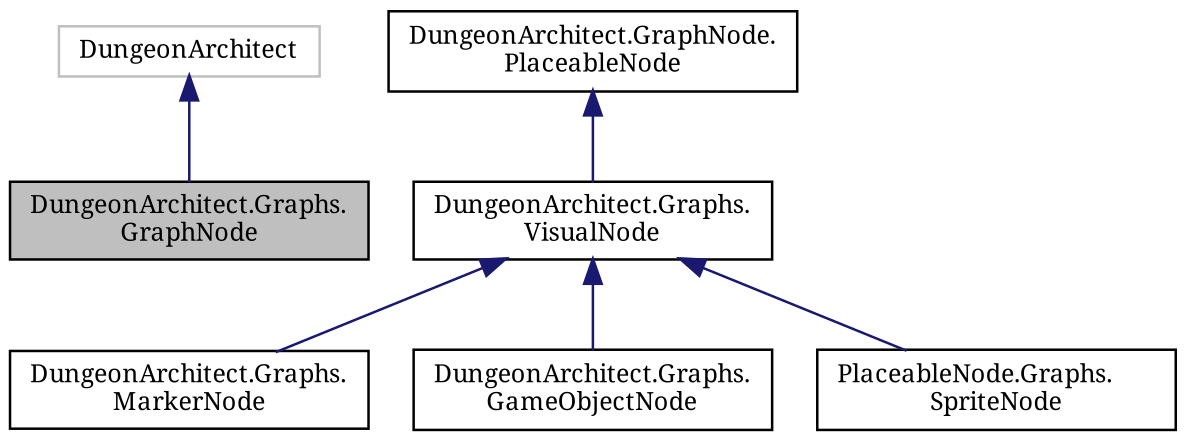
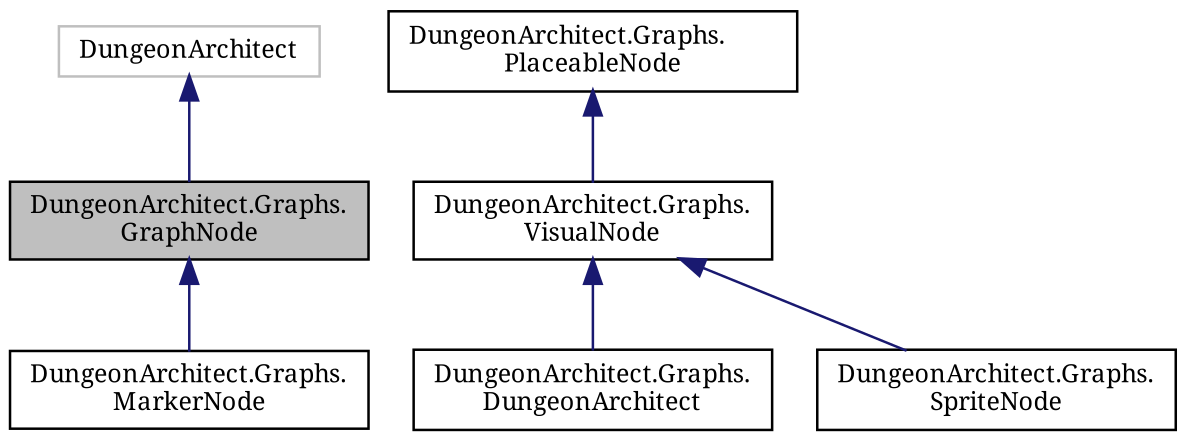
node "DungeonArchitect.GraphNode. PlaceableNode": label "DungeonArchitect.GraphNode. PlaceableNode" -> "DungeonArchitect.Graphs. PlaceableNode"
edge "DungeonArchitect.Graphs. MarkerNode" -> "DungeonArchitect.Graphs. VisualNode": now "DungeonArchitect.Graphs. MarkerNode" -> "DungeonArchitect.Graphs. GraphNode"
node "DungeonArchitect.Graphs. GameObjectNode": label "DungeonArchitect.Graphs. GameObjectNode" -> "DungeonArchitect.Graphs. DungeonArchitect"
node "PlaceableNode.Graphs. SpriteNode": label "PlaceableNode.Graphs. SpriteNode" -> "DungeonArchitect.Graphs. SpriteNode"
